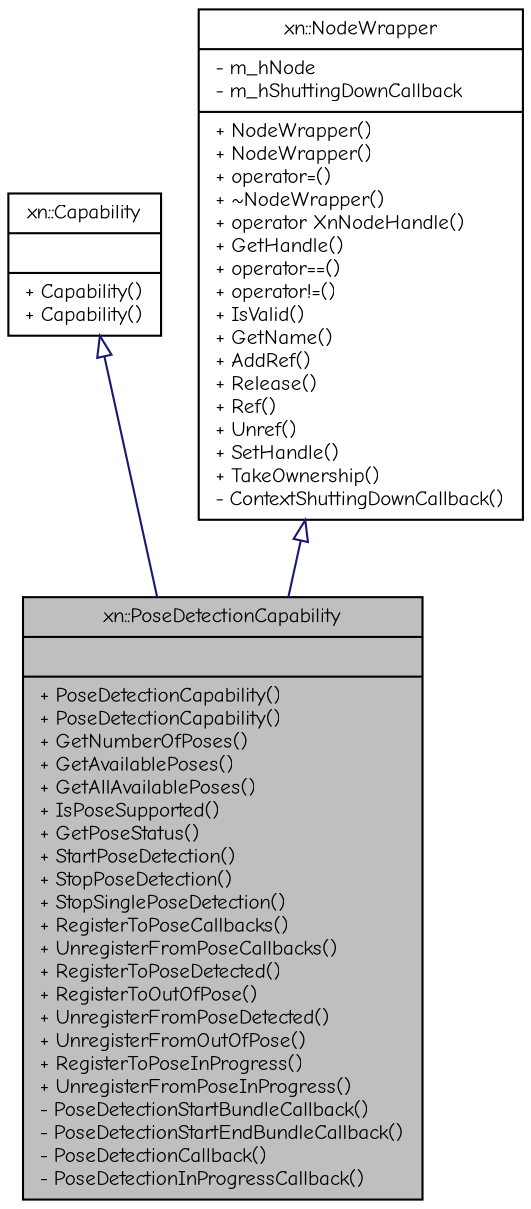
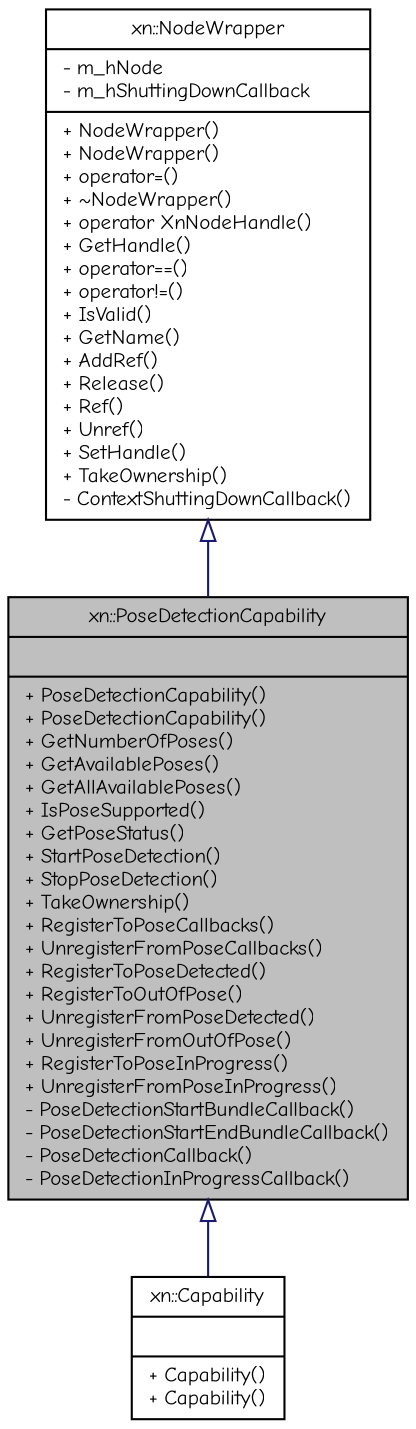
edge "xn::PoseDetectionCapability" -> "xn::Capability": reversed
node "xn::PoseDetectionCapability": text "+ StopSinglePoseDetection()" -> "+ TakeOwnership()"
